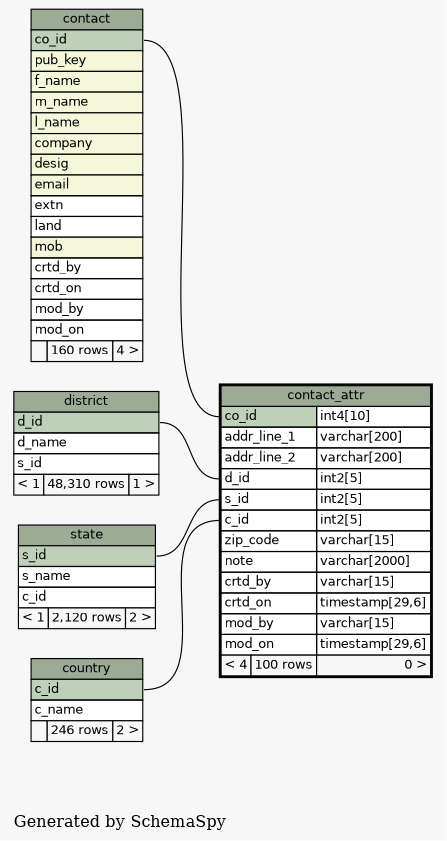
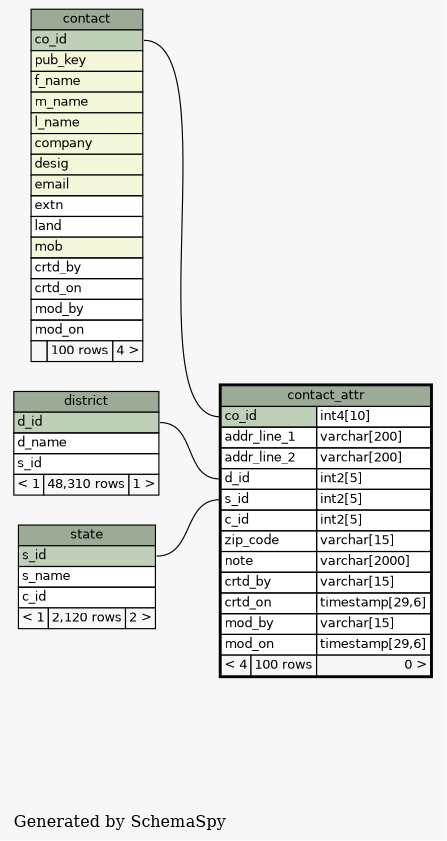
node "contact": text "160 rows" -> "100 rows"
node "country": removed
